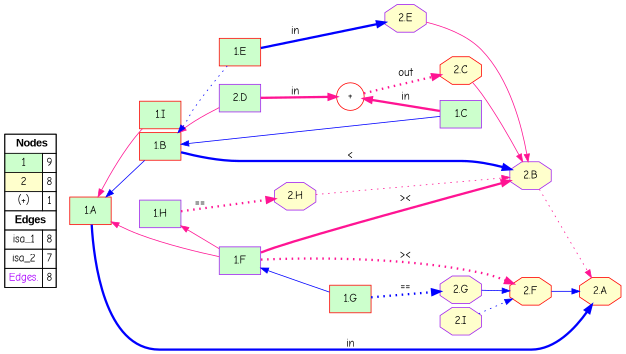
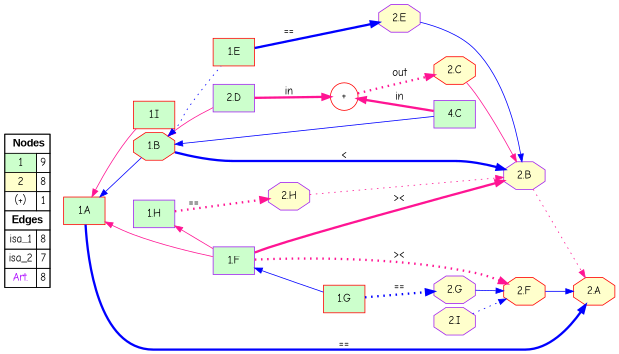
edge "1.E" -> "2.E": label "in" -> "=="
edge "2.E" -> "2.B": color deeppink -> blue
node "1.C": label "1.C" -> "4.C"
node "1.B": shape box -> octagon
node "Nodes": text "Edges." -> "Art."
edge "1.A" -> "2.A": label "in" -> "=="
